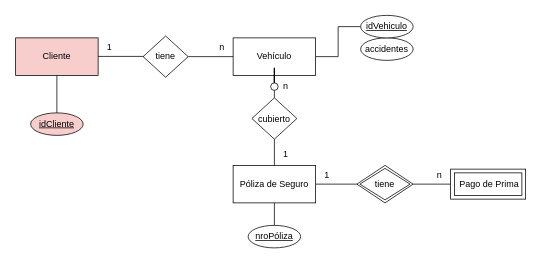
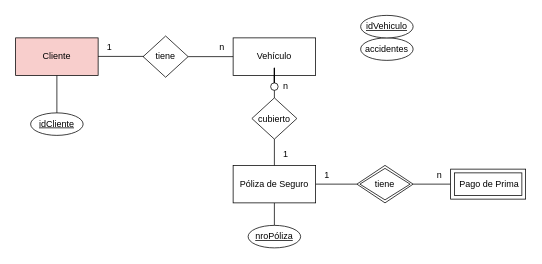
edge "idVehiculo" -- "Vehículo": removed
node "idCliente": fillcolor #f8cecc -> #ffffff
